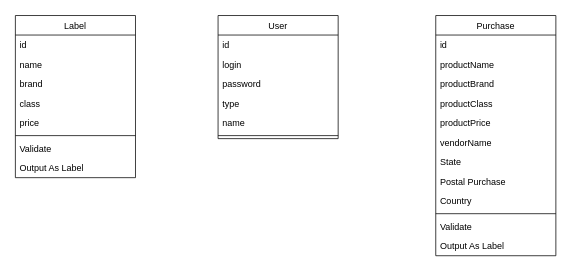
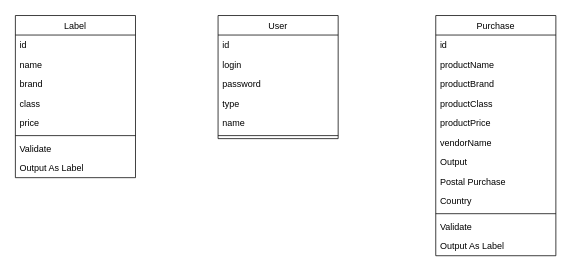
node "State": label "State" -> "Output"
